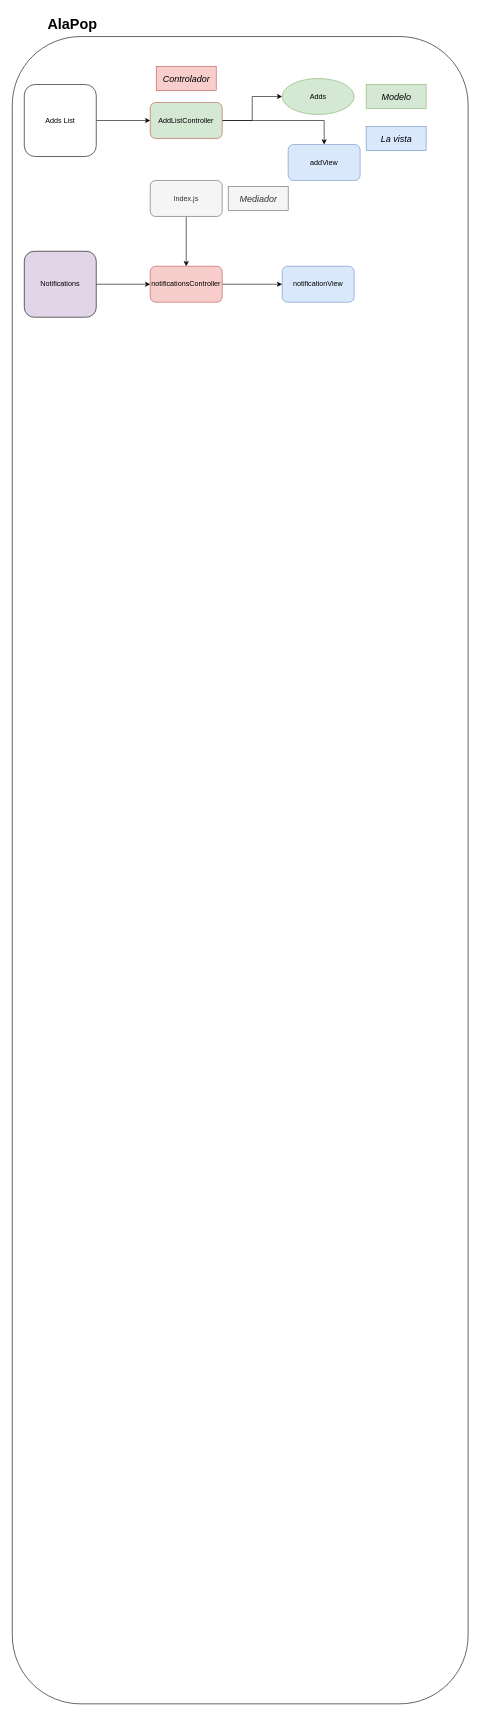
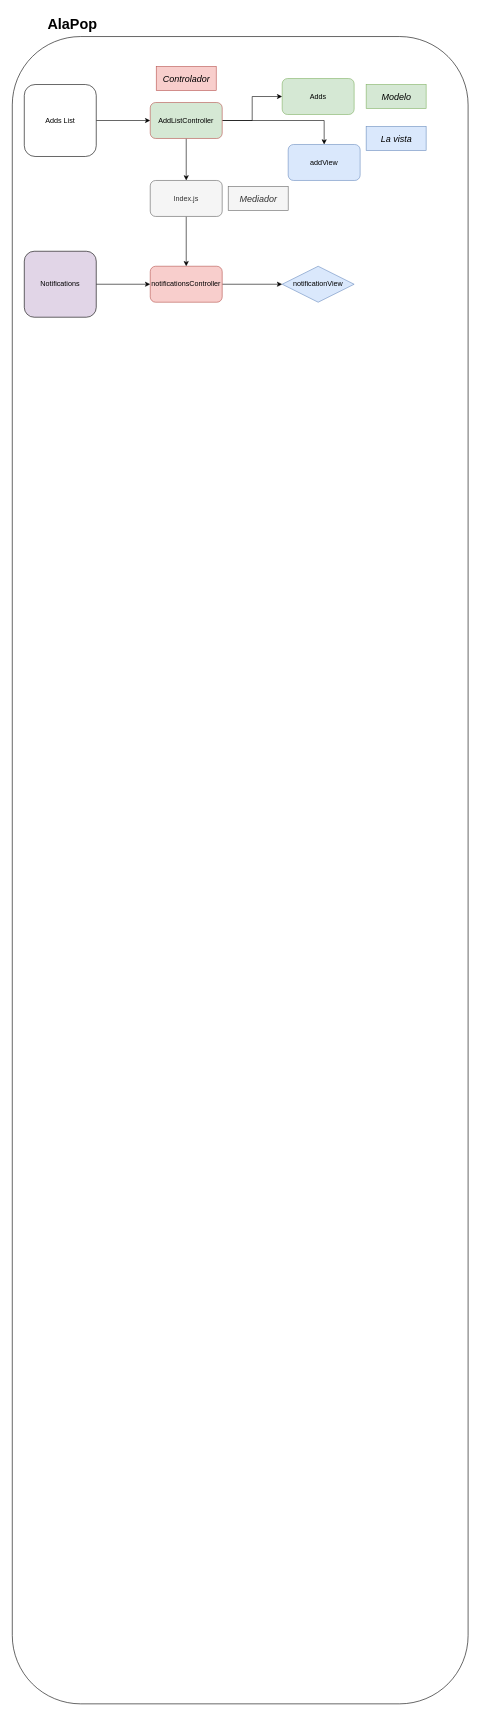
node "Adds": shape ellipse -> rounded rectangle
edge "AddListController" -> "Index.js": added
node "notificationView": shape rounded rectangle -> diamond
